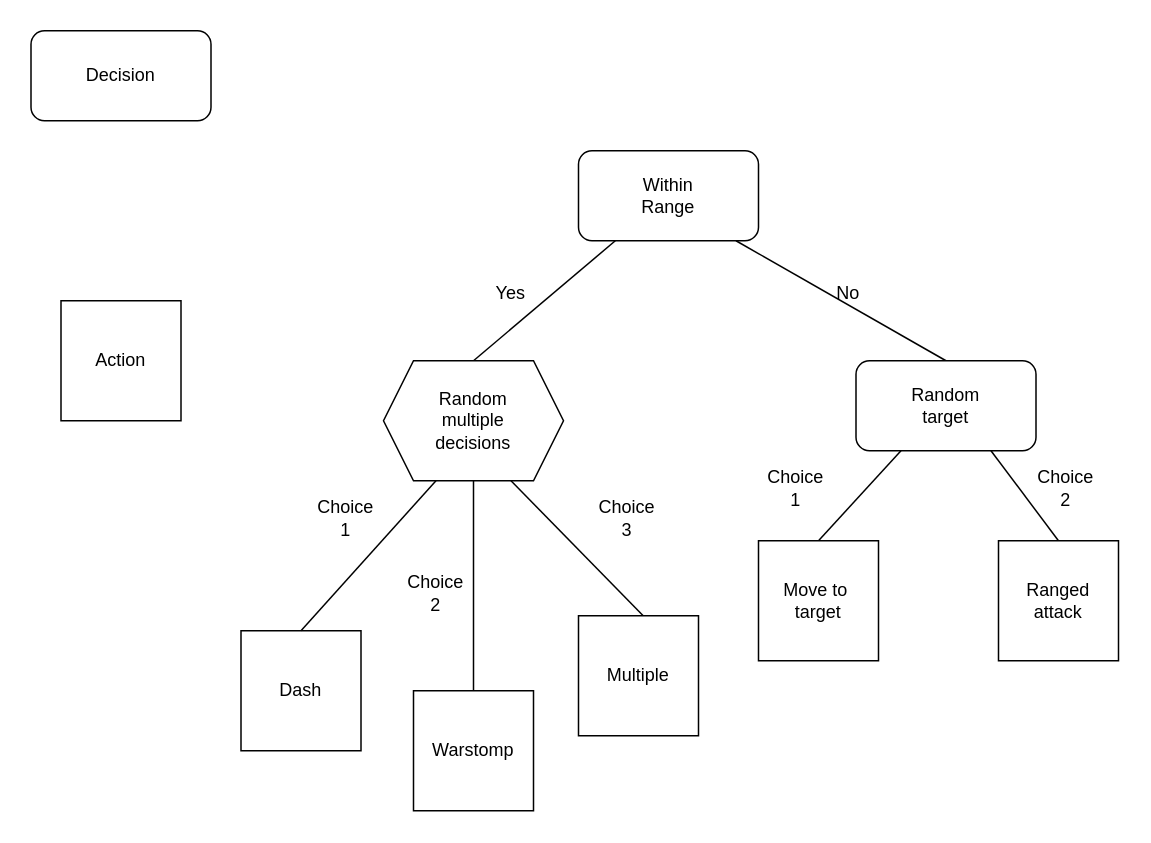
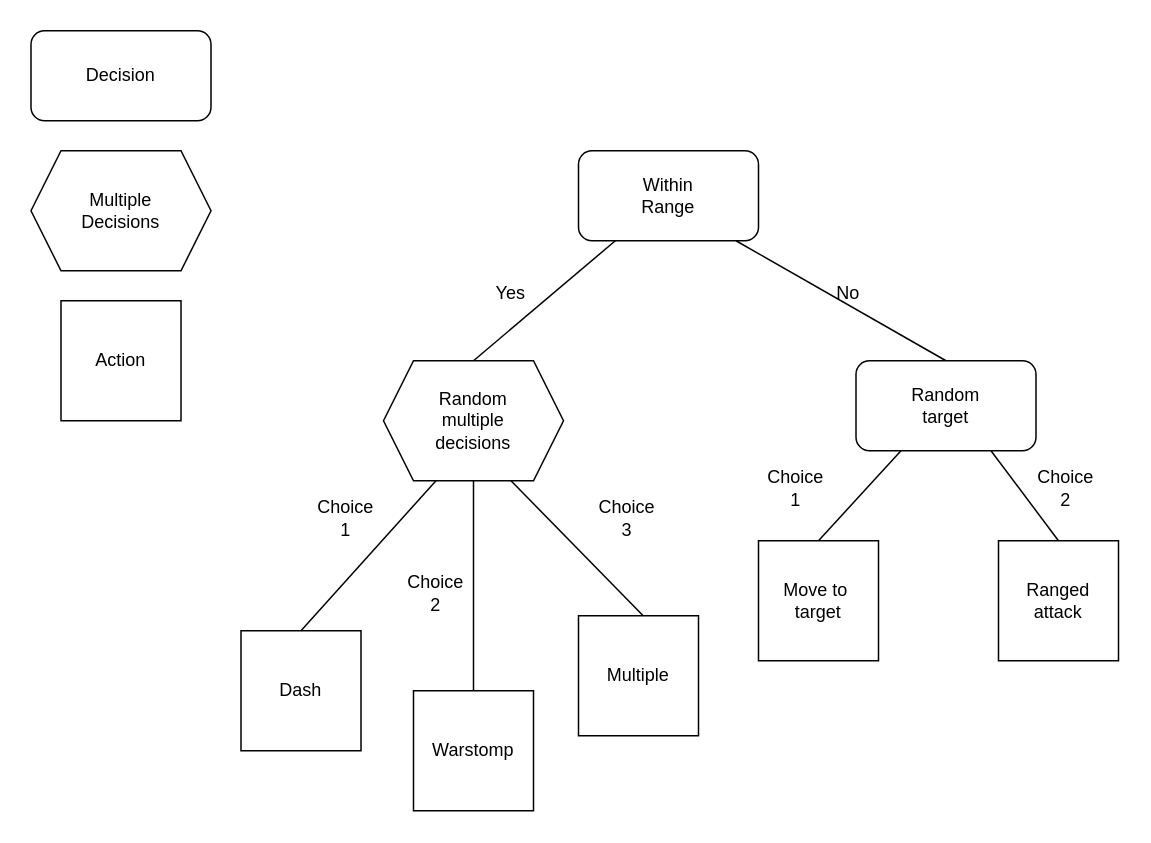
node "Multiple Decisions": added
